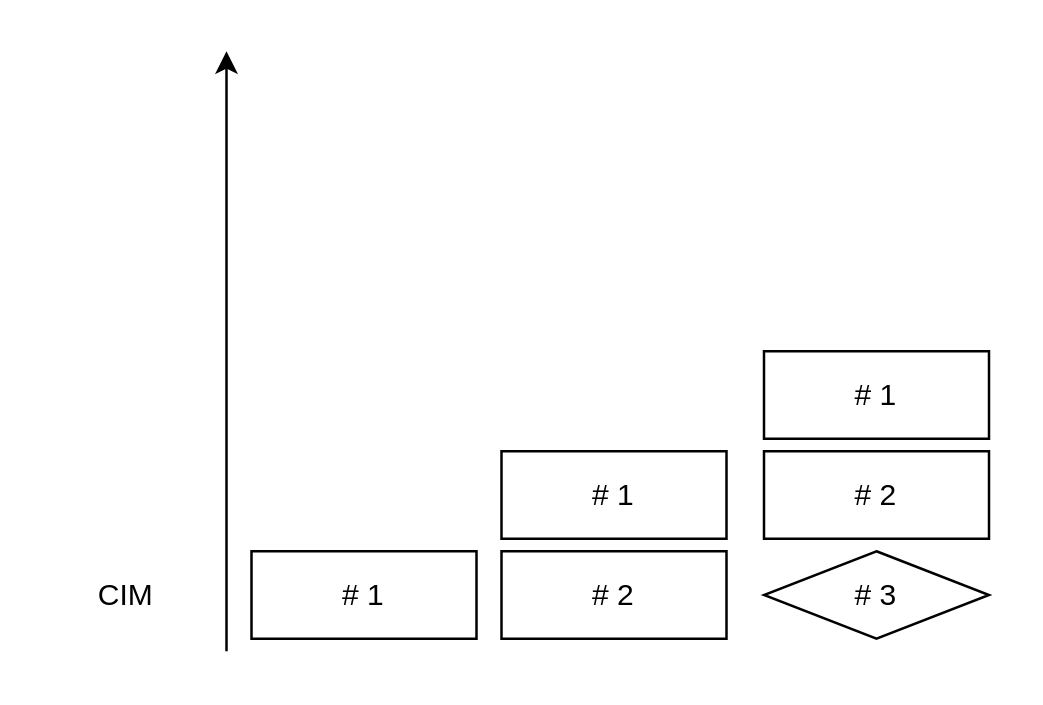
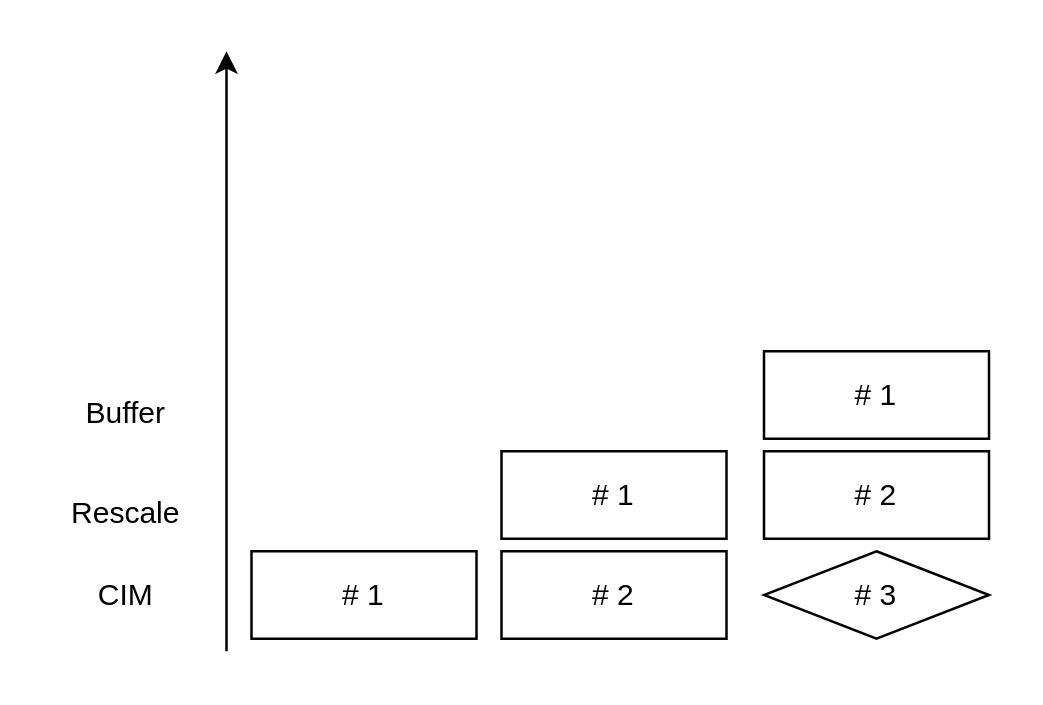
node "Buffer": added
node "Rescale": added
